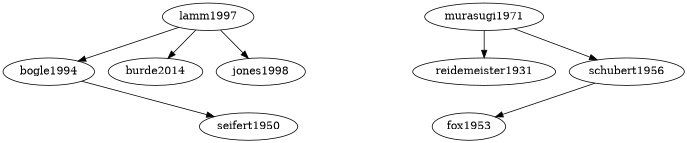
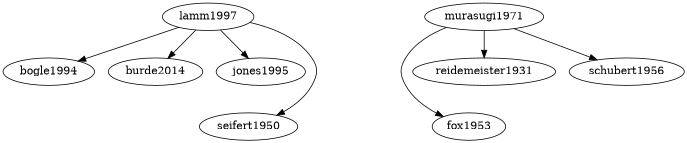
node "jones1998": label "jones1998" -> "jones1995"
edge "bogle1994" -> "seifert1950": now "lamm1997" -> "seifert1950"
edge "schubert1956" -> "fox1953": now "murasugi1971" -> "fox1953"
